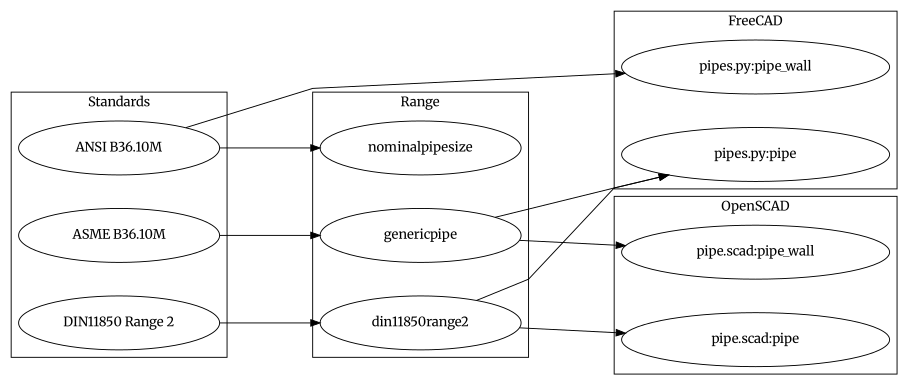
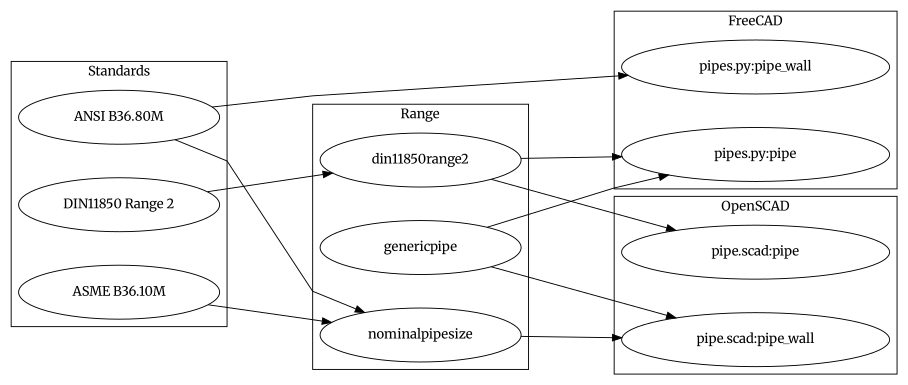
node "ANSI B36.10M": label "ANSI B36.10M" -> "ANSI B36.80M"
edge "ASME B36.10M" -> "genericpipe": now "ASME B36.10M" -> "nominalpipesize"
edge "nominalpipesize" -> "pipe.scad:pipe_wall": added
